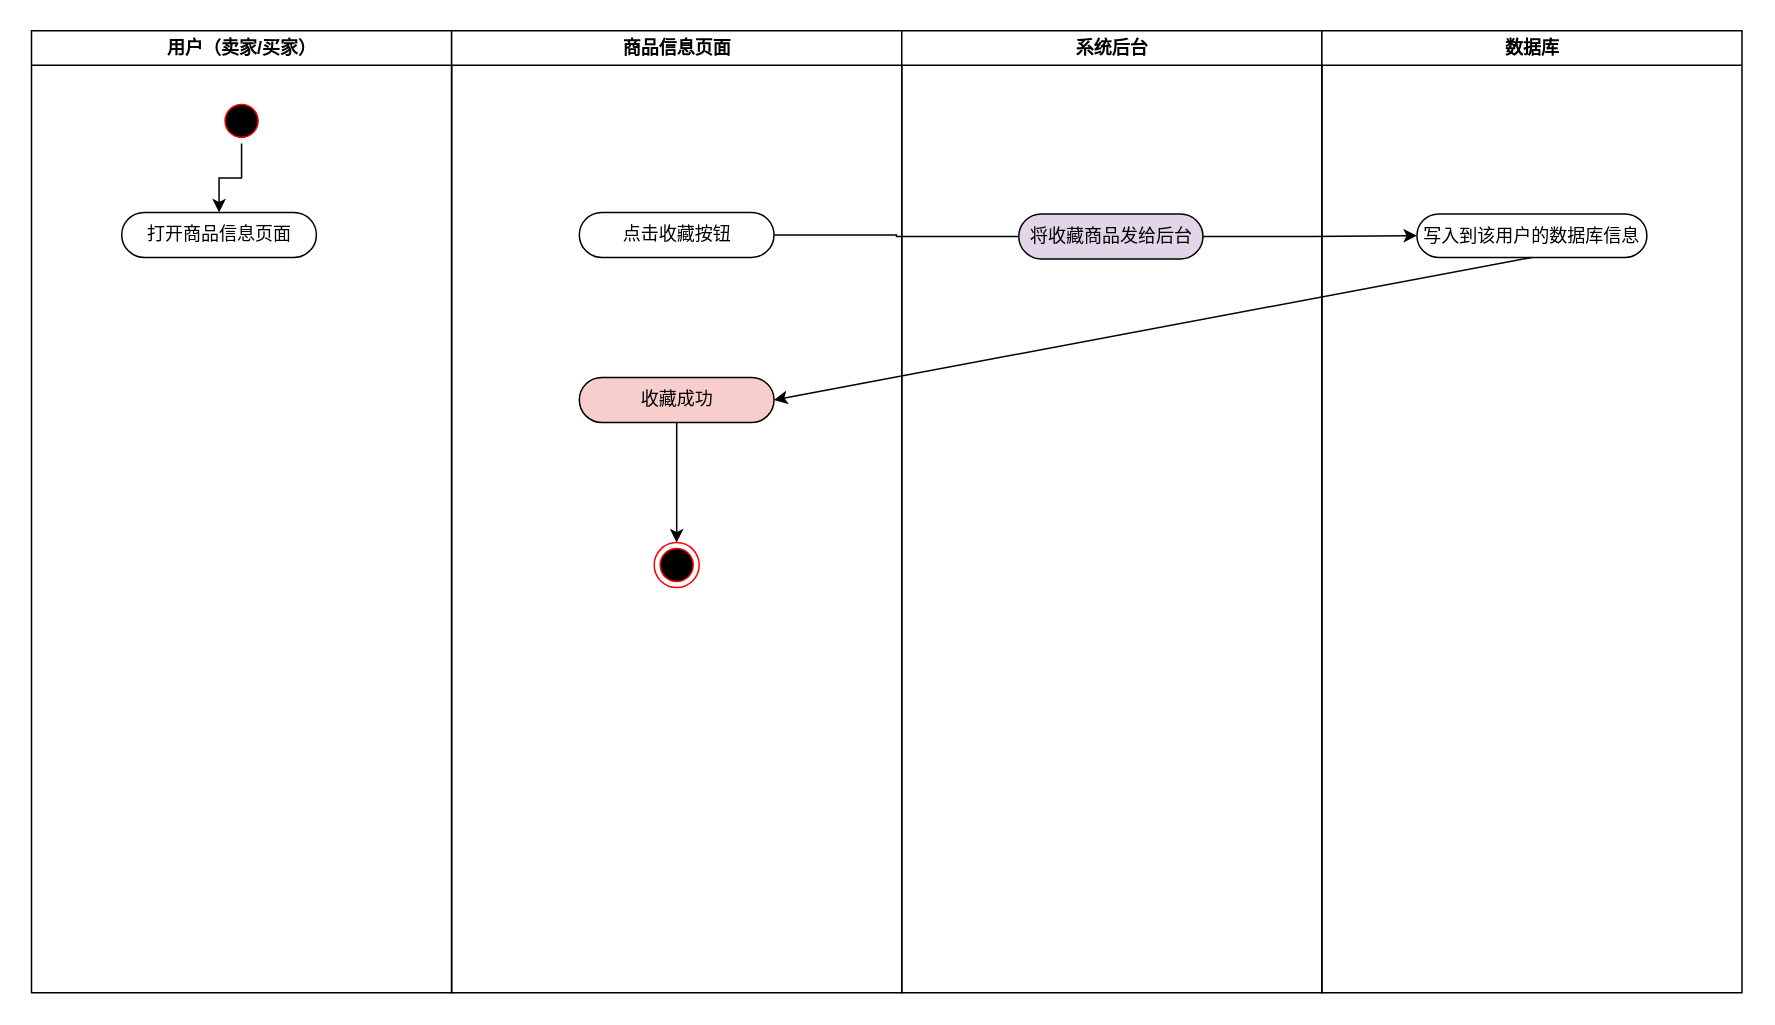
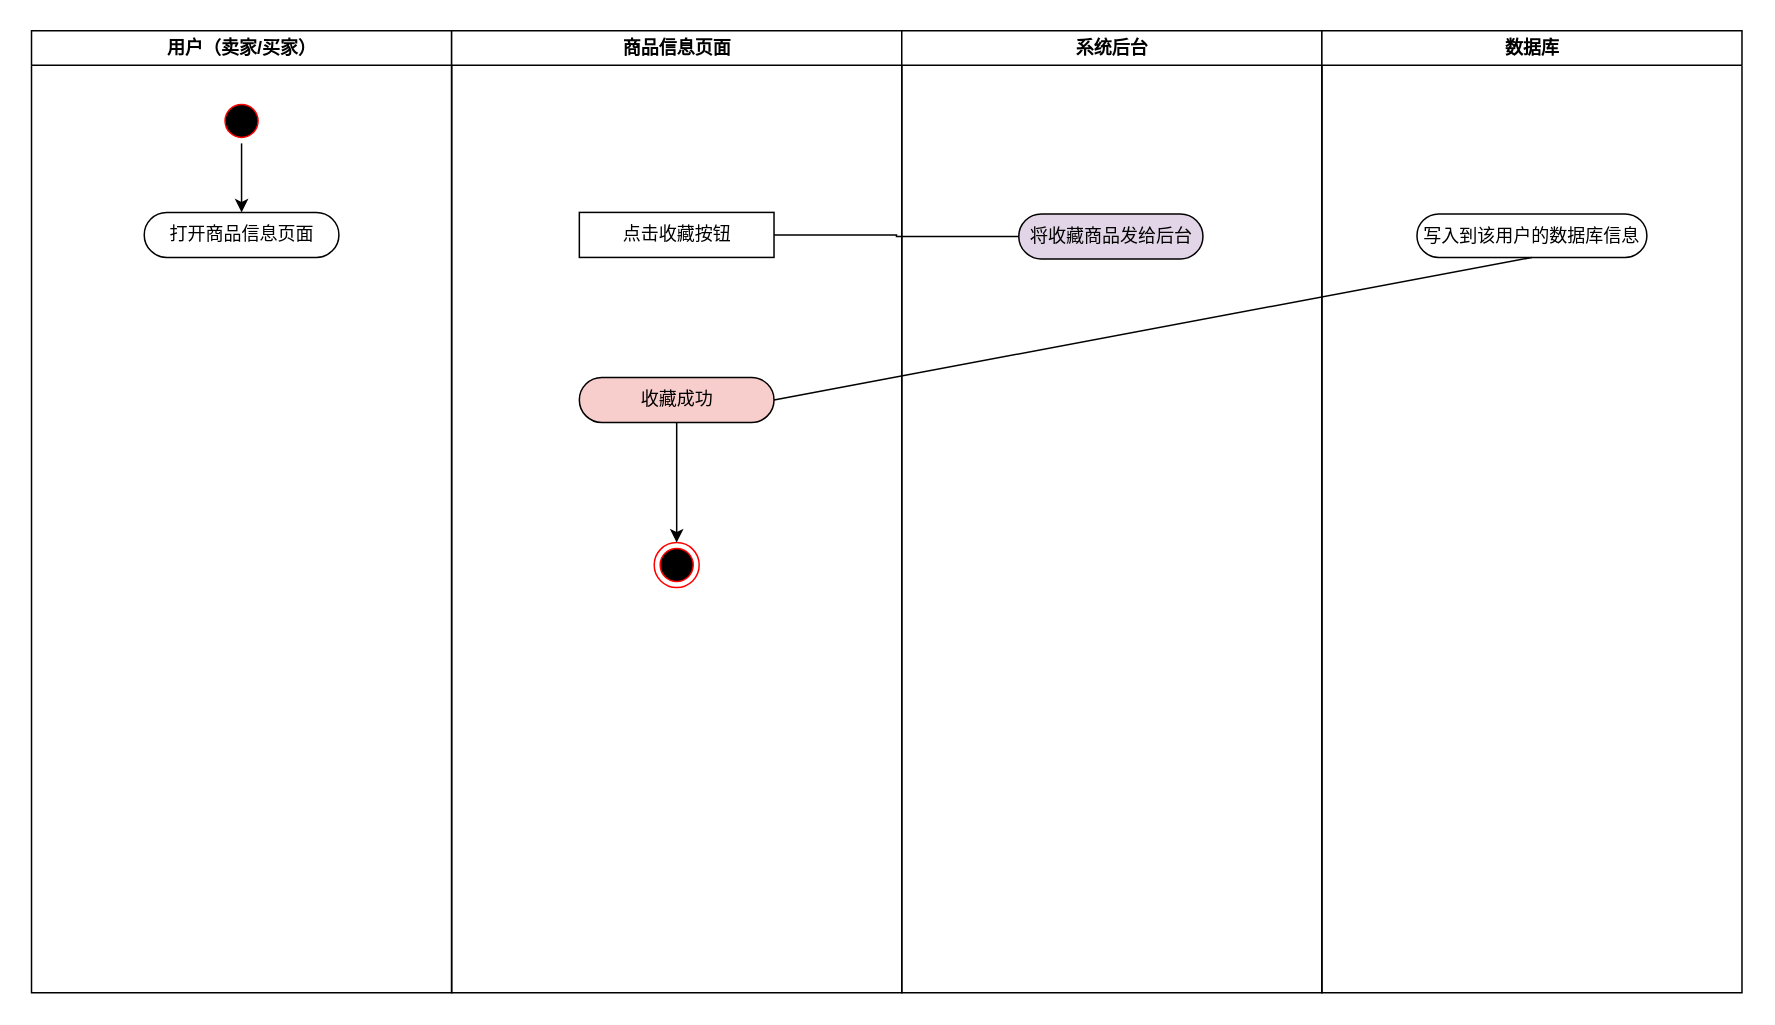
node "打开商品信息页面": moved (219, 235) -> (242, 235)
node "点击收藏按钮": shape rounded rectangle -> rectangle
edge "将收藏商品发给后台" -> "写入到该用户的数据库信息": removed
edge "写入到该用户的数据库信息" -> "收藏成功": arrowhead classic -> none
